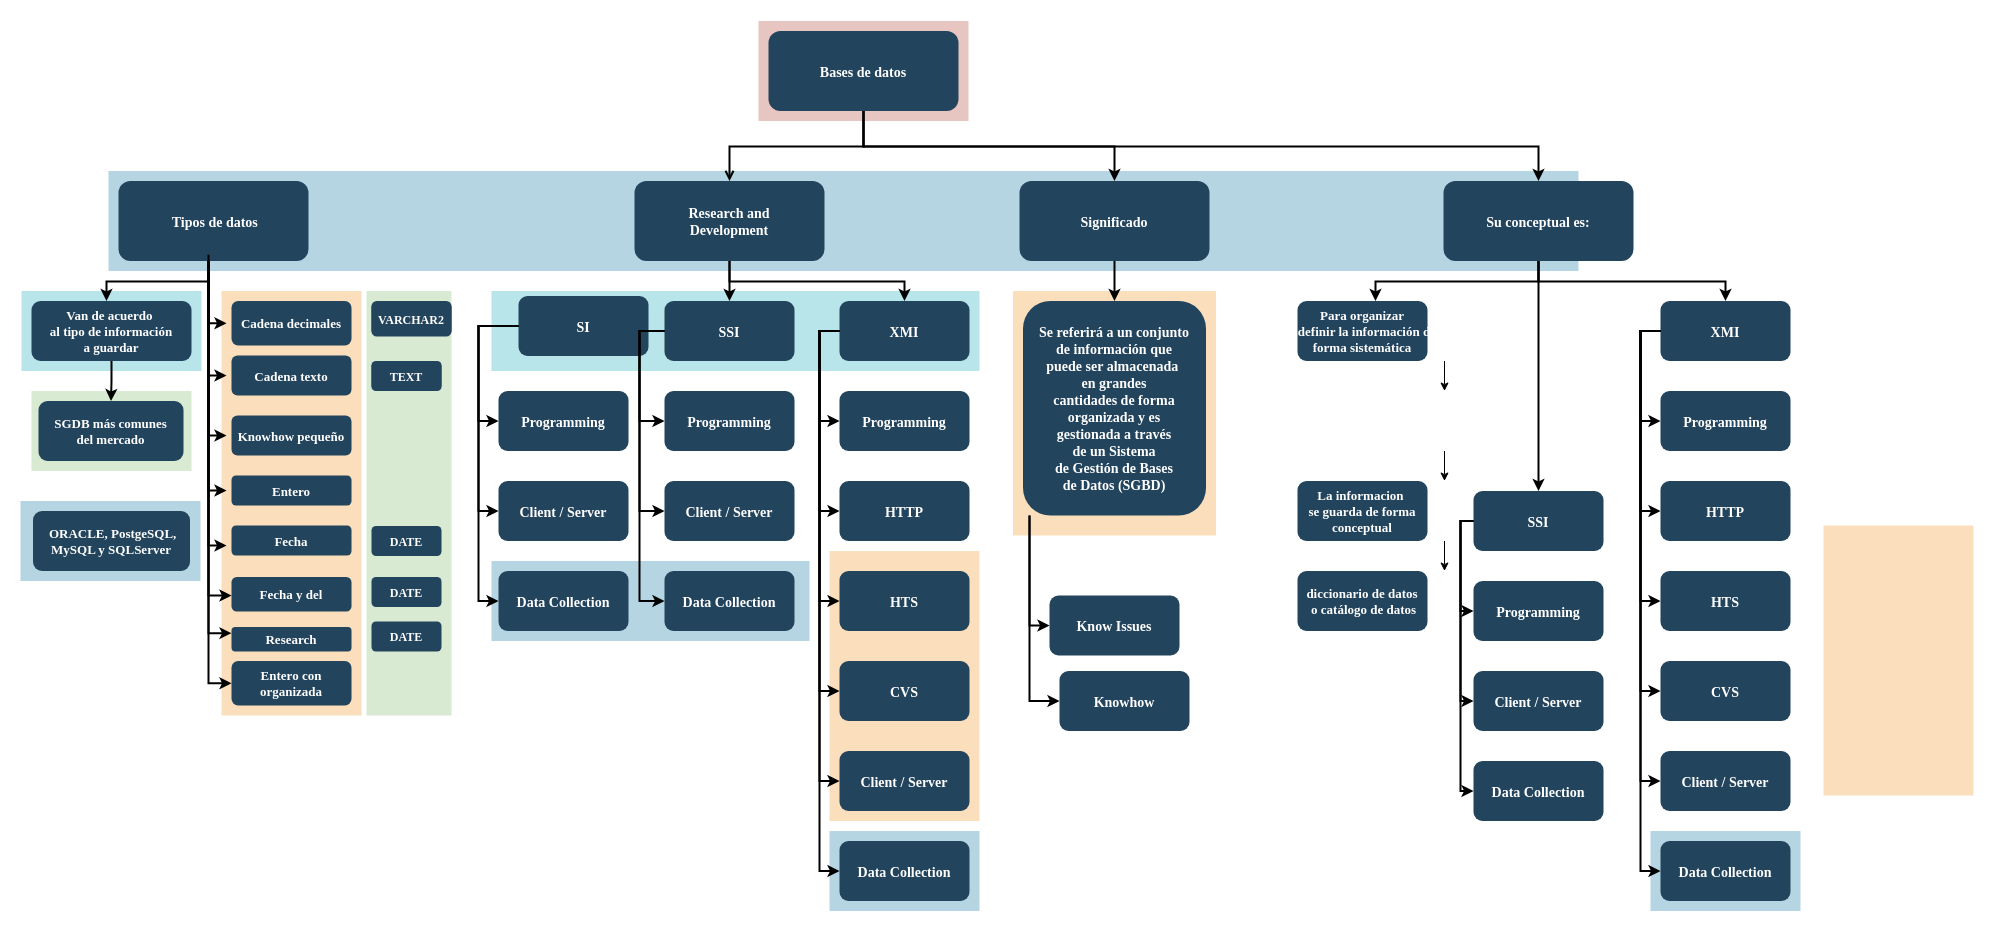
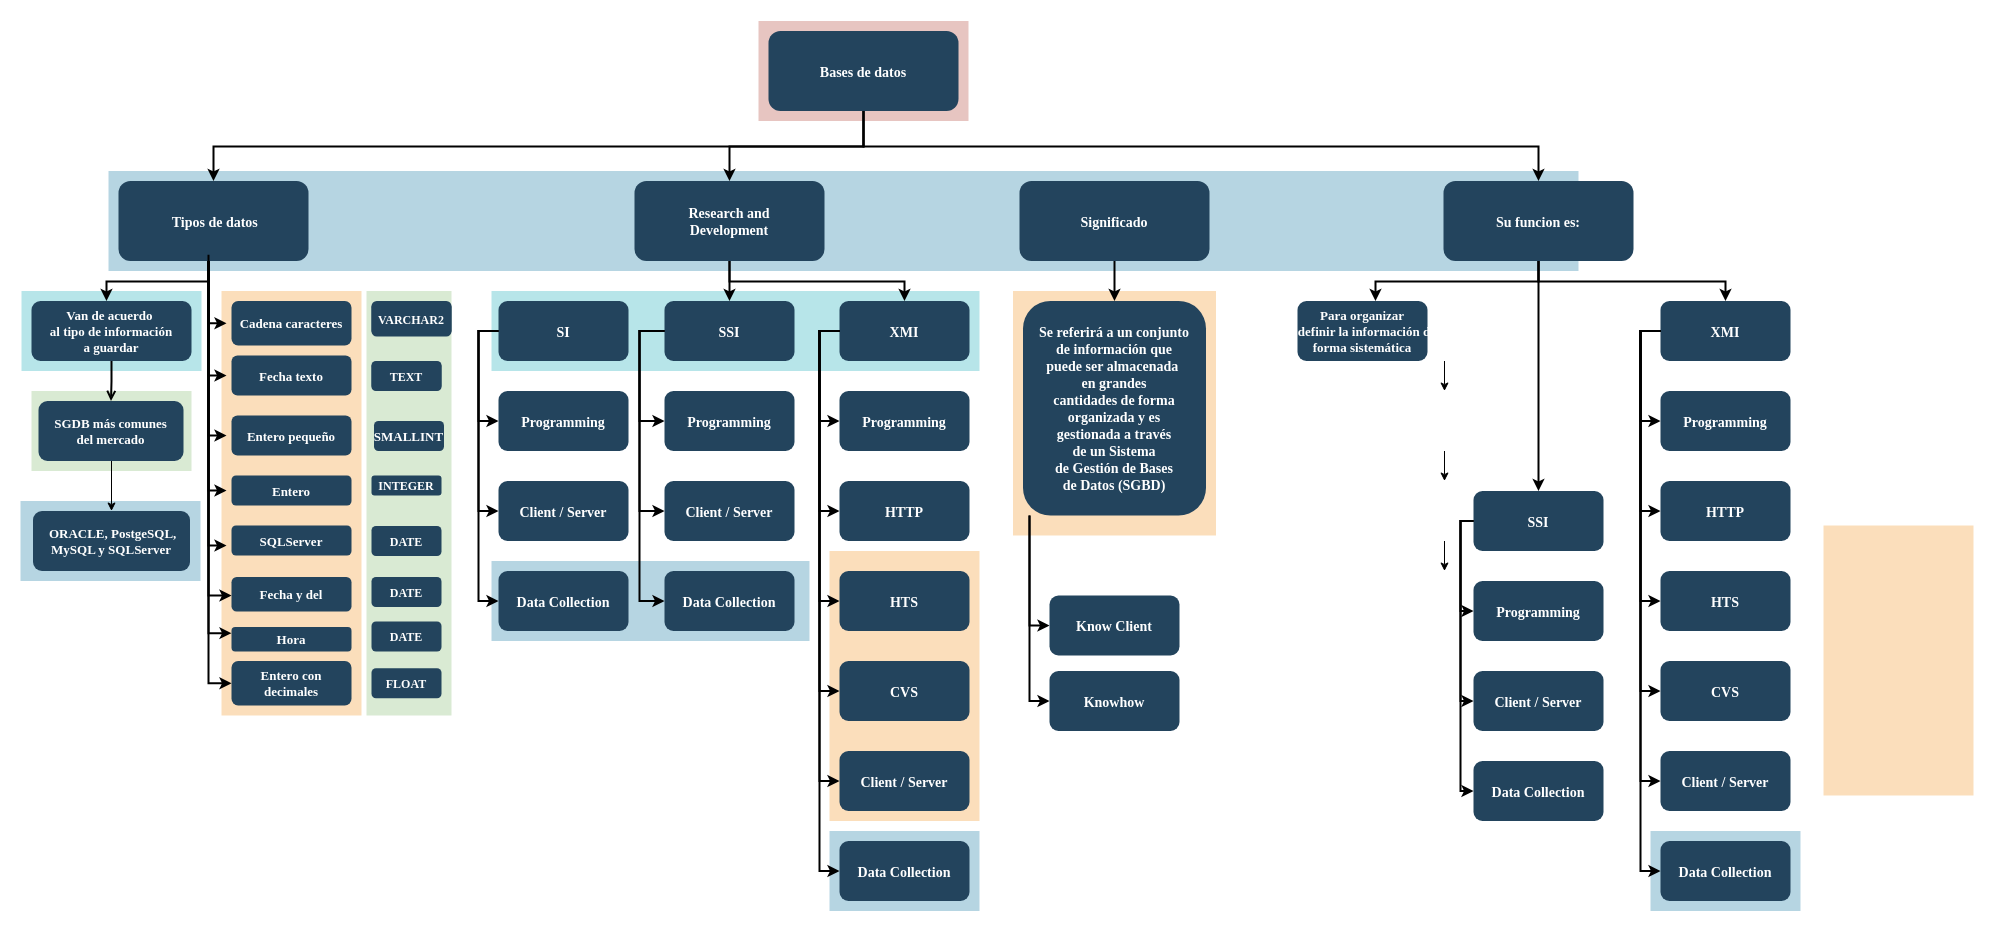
edge "Bases de datos" -> "Significado": now "Bases de datos" -> "Tipos de datos"
edge "Bases de datos" -> "Research and Development": arrowhead open -> classic
node "Su conceptual es:": label "Su conceptual es:" -> "Su funcion es:"
node "Cadena decimales": label "Cadena decimales" -> "Cadena caracteres"
node "SI": moved (584, 326) -> (564, 331)
node "Cadena texto": label "Cadena texto" -> "Fecha texto"
edge "Van de acuerdo al tipo de información a guardar" -> "SGDB más comunes del mercado": arrowhead classic -> open
node "Knowhow pequeño": label "Knowhow pequeño" -> "Entero pequeño"
node "SMALLINT": added
edge "SGDB más comunes del mercado" -> "ORACLE, PostgeSQL, MySQL y SQLServer": added
node "INTEGER": added
node "La informacion se guarda de forma conceptual": removed
node "Fecha": label "Fecha" -> "SQLServer"
node "diccionario de datos o catálogo de datos": removed
node "Know Issues": label "Know Issues" -> "Know Client"
node "Research": label "Research" -> "Hora"
node "Entero con organizada": label "Entero con organizada" -> "Entero con decimales"
node "FLOAT": added
node "Knowhow": moved (1125, 701) -> (1115, 701)
